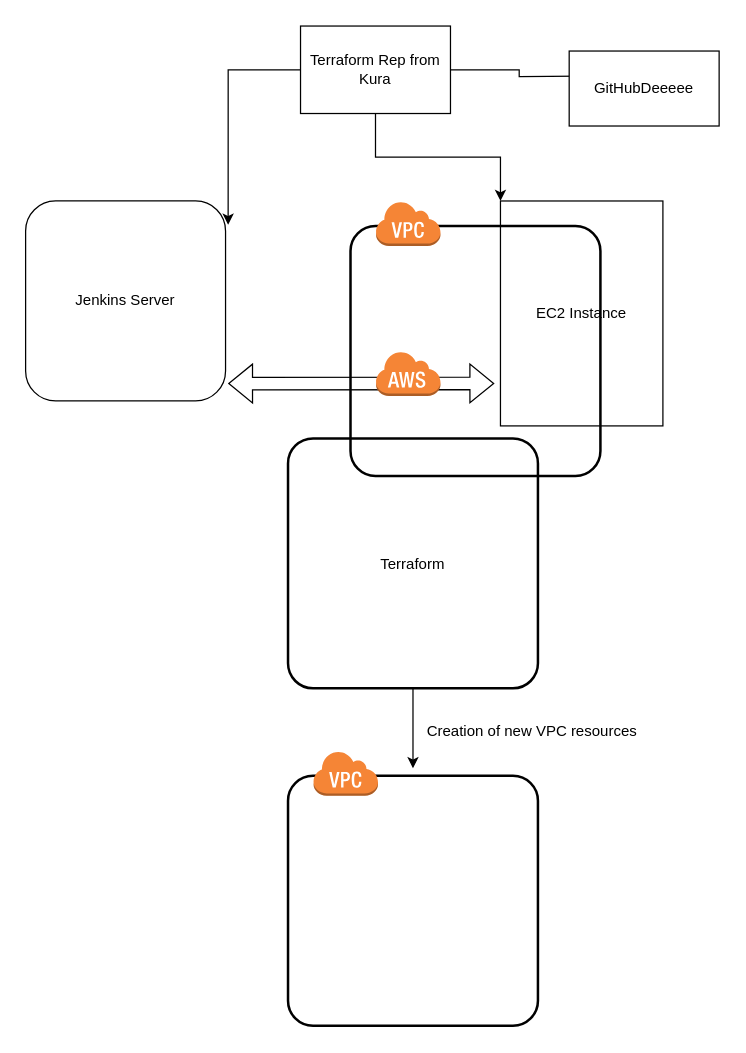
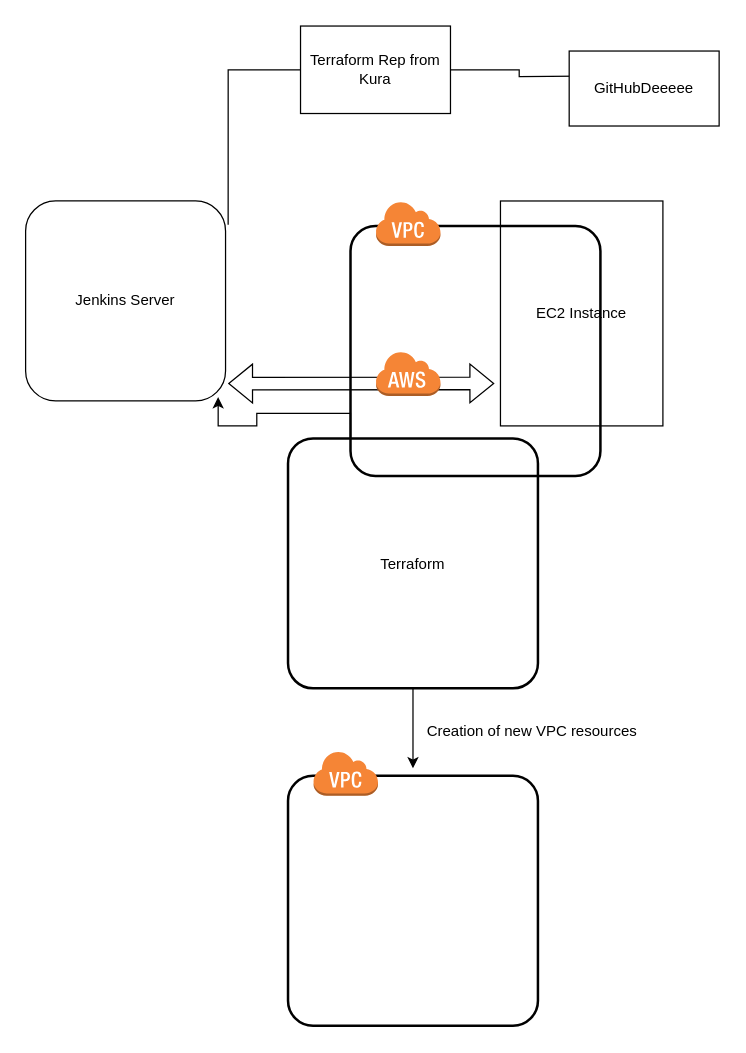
edge "Terraform Rep from Kura" -> "EC2 Instance": removed
edge "Terraform Rep from Kura" -> "Jenkins Server": arrowhead classic -> none
edge "Terraform" -> "Jenkins Server": added
